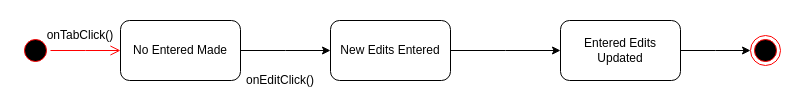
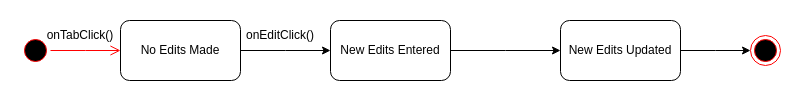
node "No Entered Made": label "No Entered Made" -> "No Edits Made"
node "Entered Edits Updated": label "Entered Edits Updated" -> "New Edits Updated"
node "onEditClick()": moved (281, 81) -> (281, 36)
